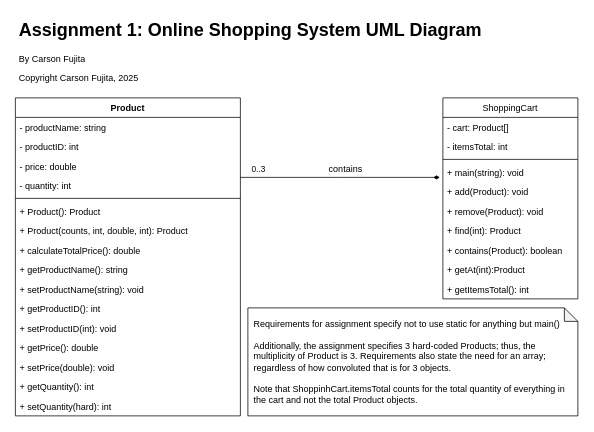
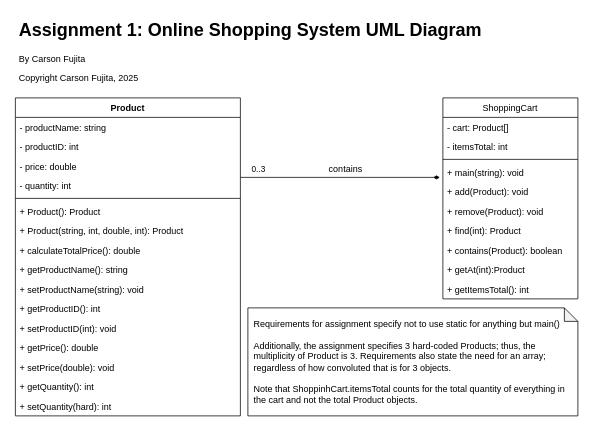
node "+ Product(counts, int, double, int): Product": label "+ Product(counts, int, double, int): Product" -> "+ Product(string, int, double, int): Product"
